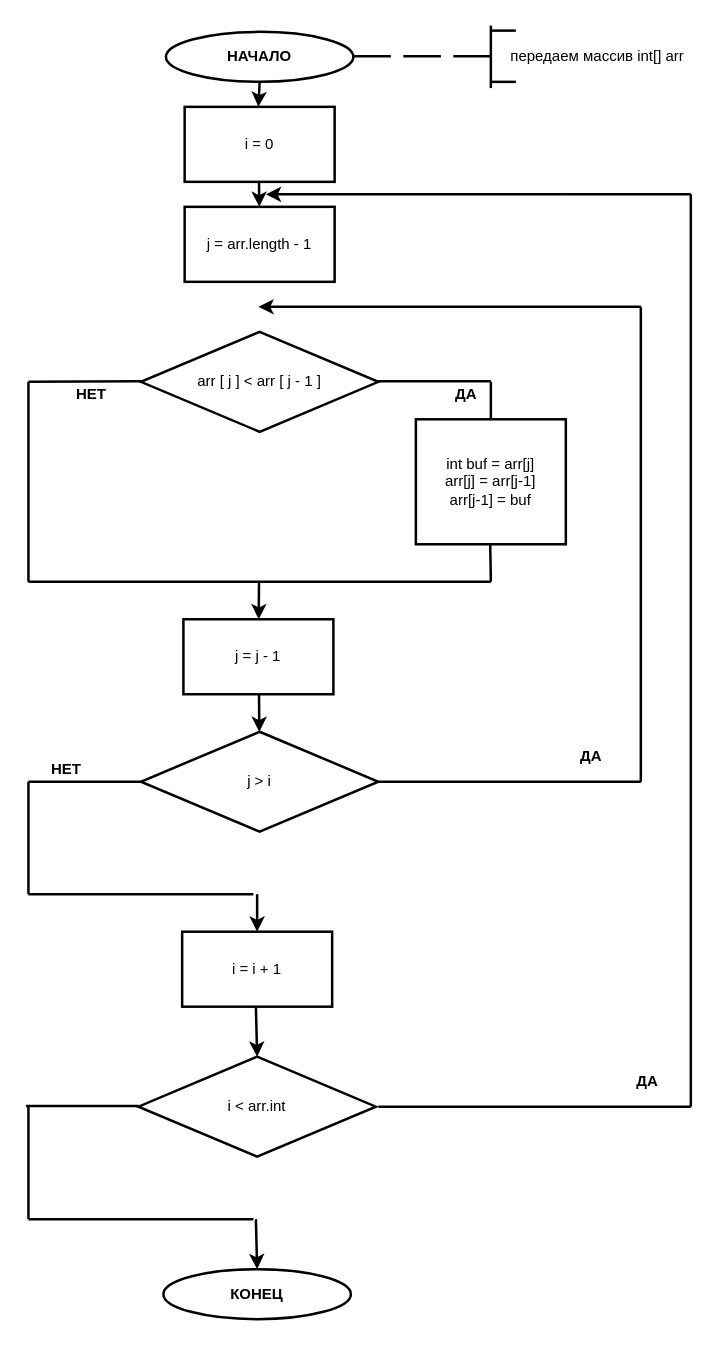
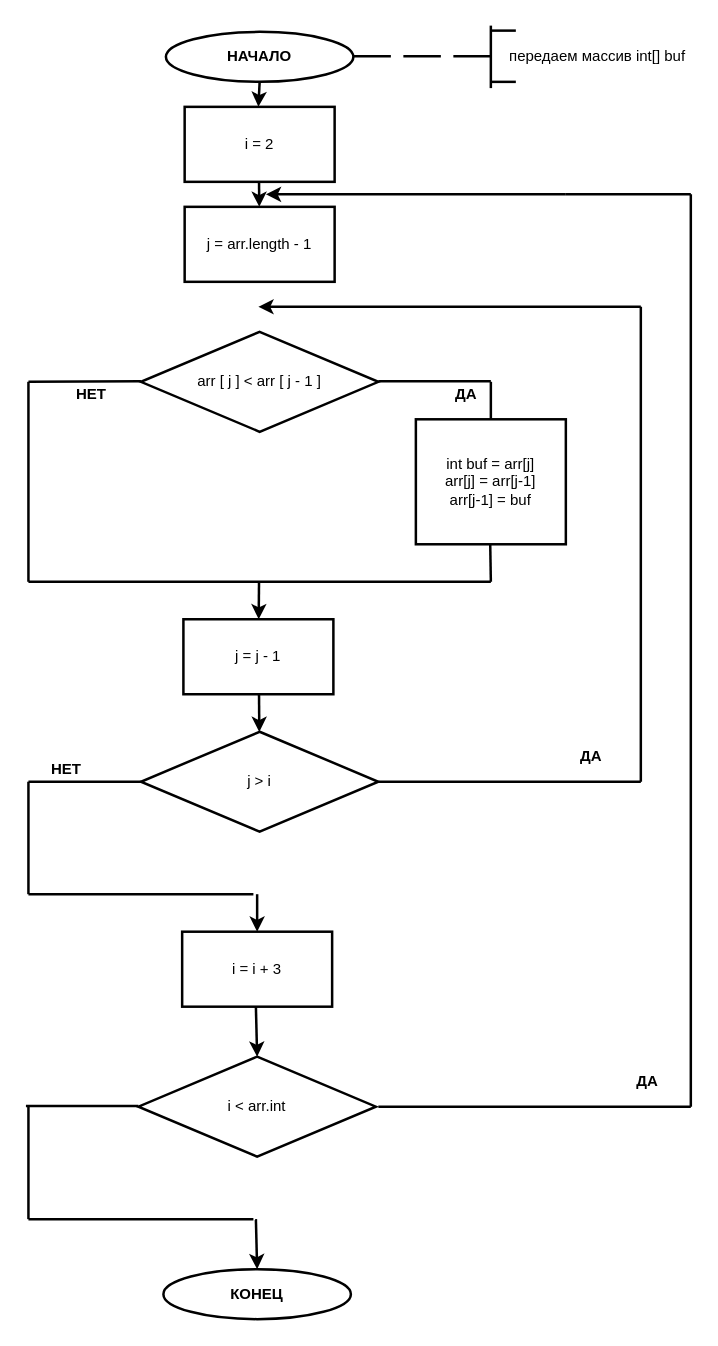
node "передаем массив int[] arr": label "передаем массив int[] arr" -> "передаем массив int[] buf"
node "i = 0": label "i = 0" -> "i = 2"
node "i = i + 1": label "i = i + 1" -> "i = i + 3"
